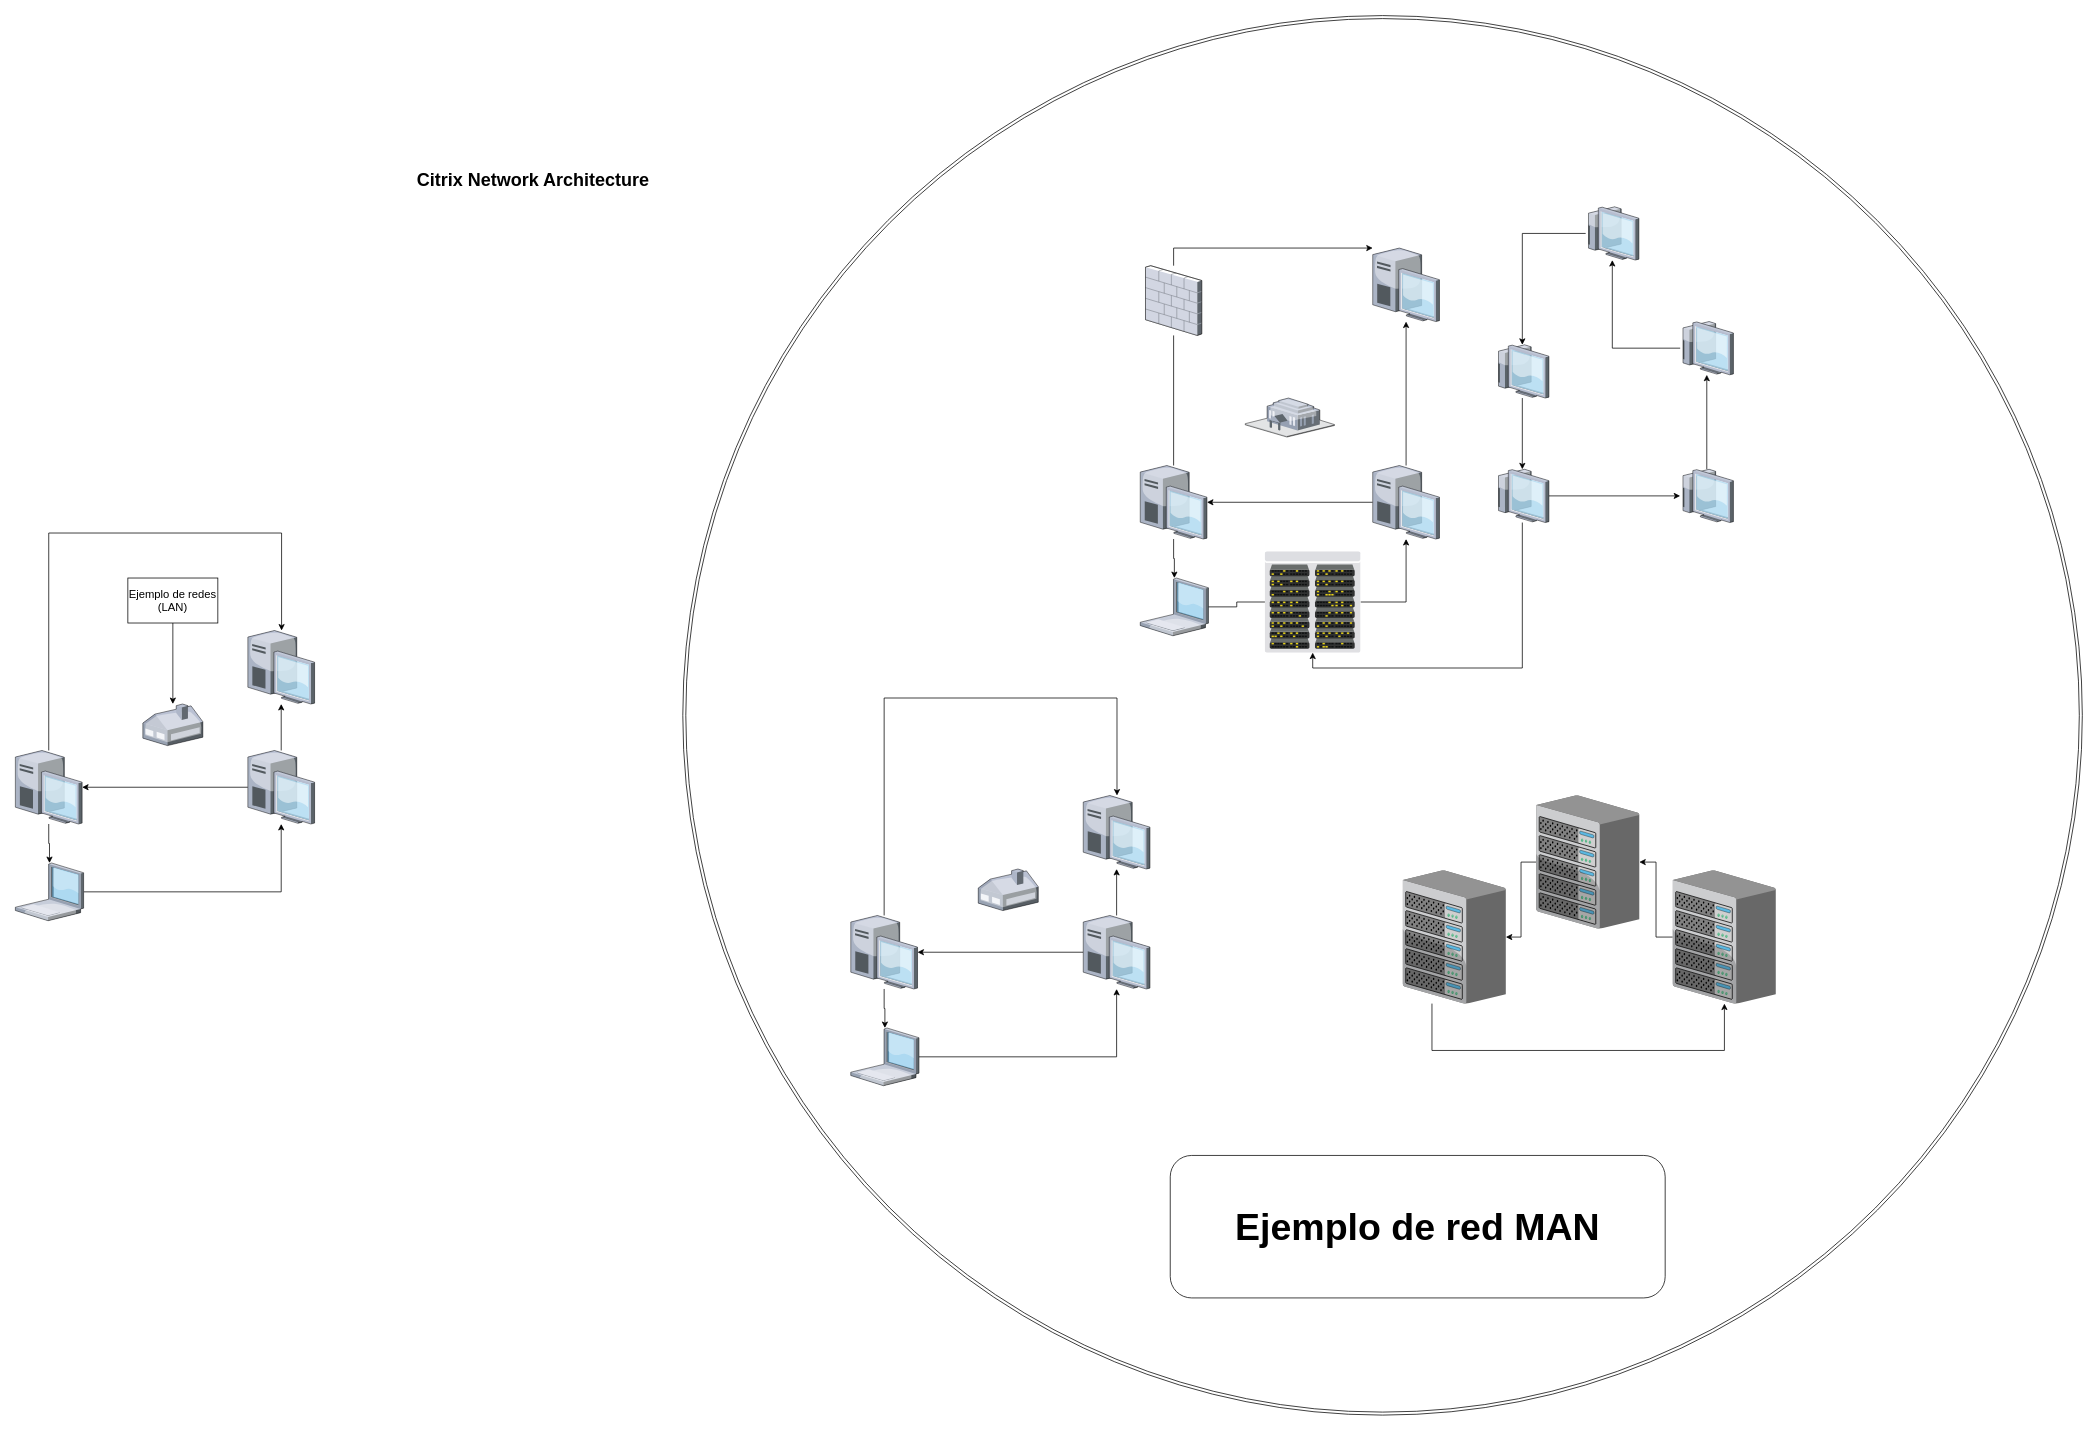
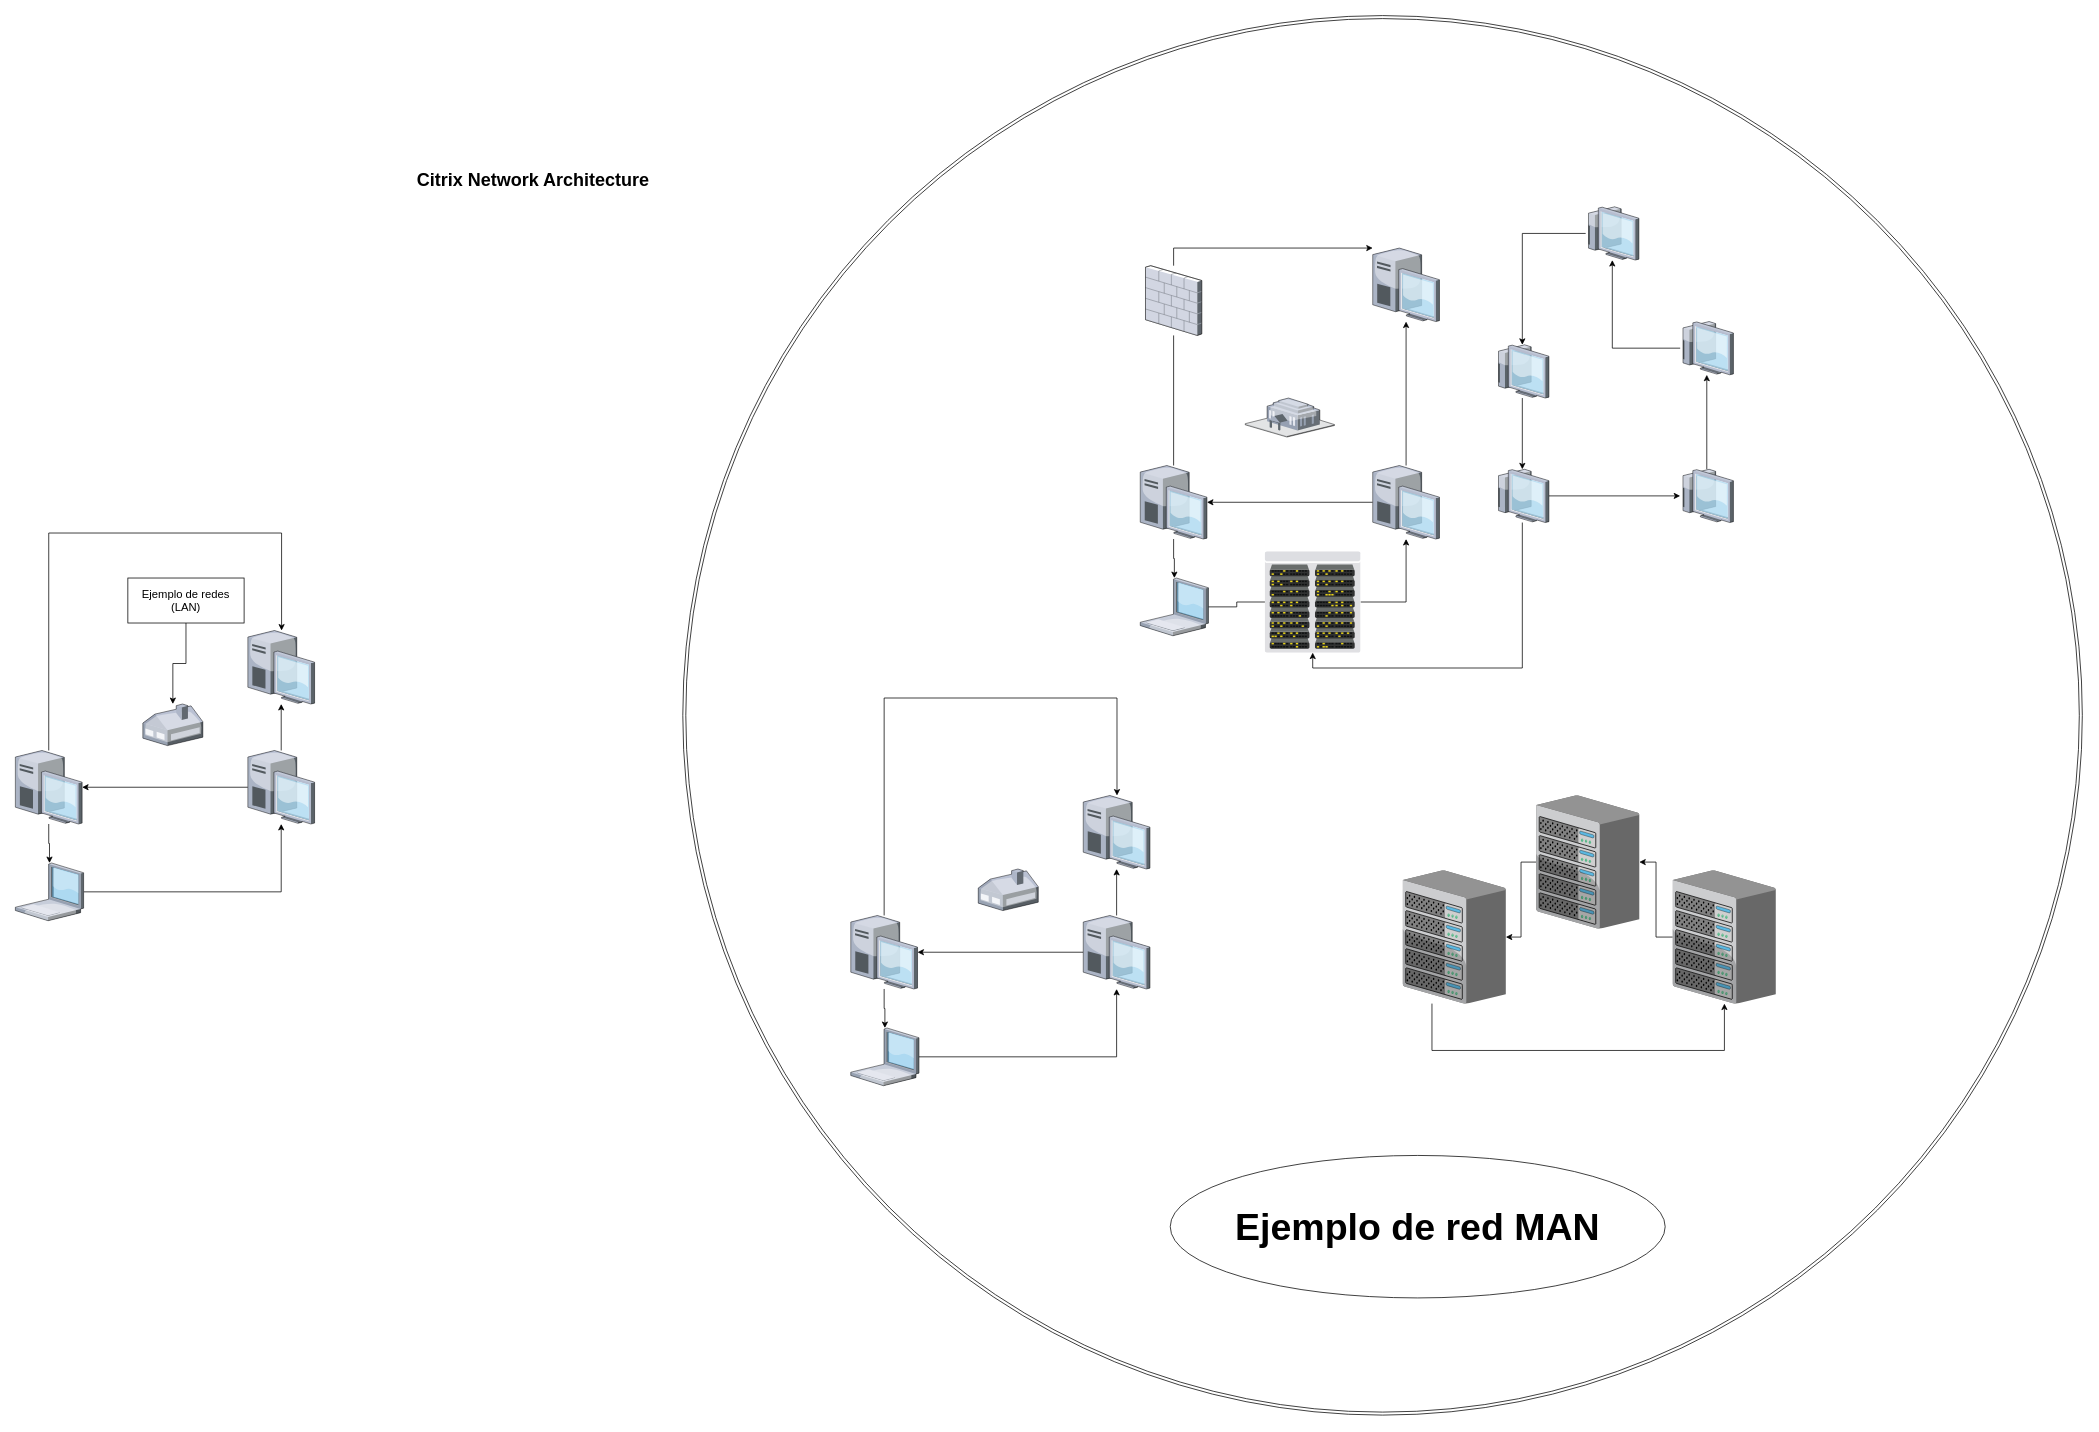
node "Ejemplo de redes (LAN)": size 90x45 -> 116x45
node "Ejemplo de red MAN": shape rounded rectangle -> ellipse
